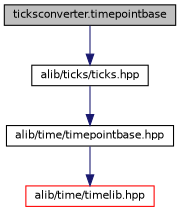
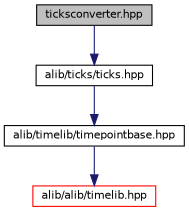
node "ticksconverter.timepointbase": label "ticksconverter.timepointbase" -> "ticksconverter.hpp"
node "alib/time/timepointbase.hpp": label "alib/time/timepointbase.hpp" -> "alib/timelib/timepointbase.hpp"
node "alib/time/timelib.hpp": label "alib/time/timelib.hpp" -> "alib/alib/timelib.hpp"
